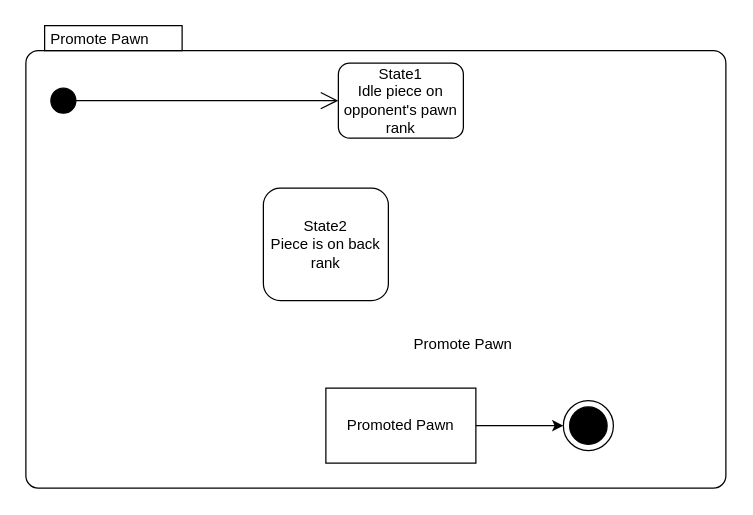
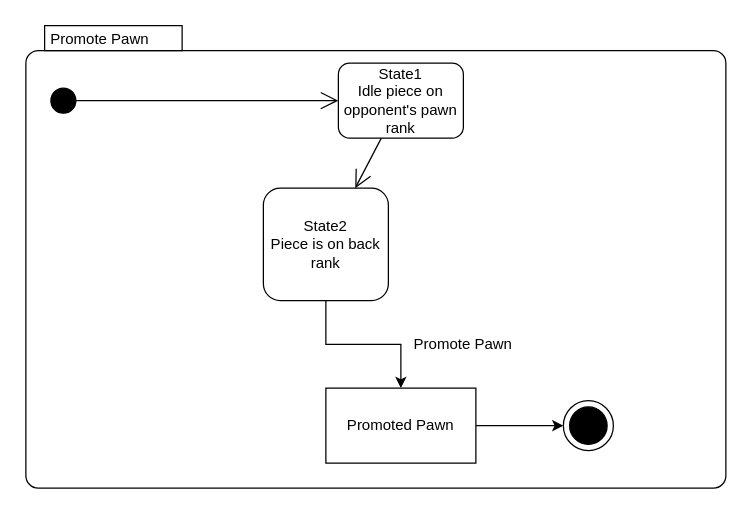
edge "State1 Idle piece on opponent's pawn rank" -> "State2 Piece is on back rank": added
edge "State2 Piece is on back rank" -> "Promoted Pawn": added
